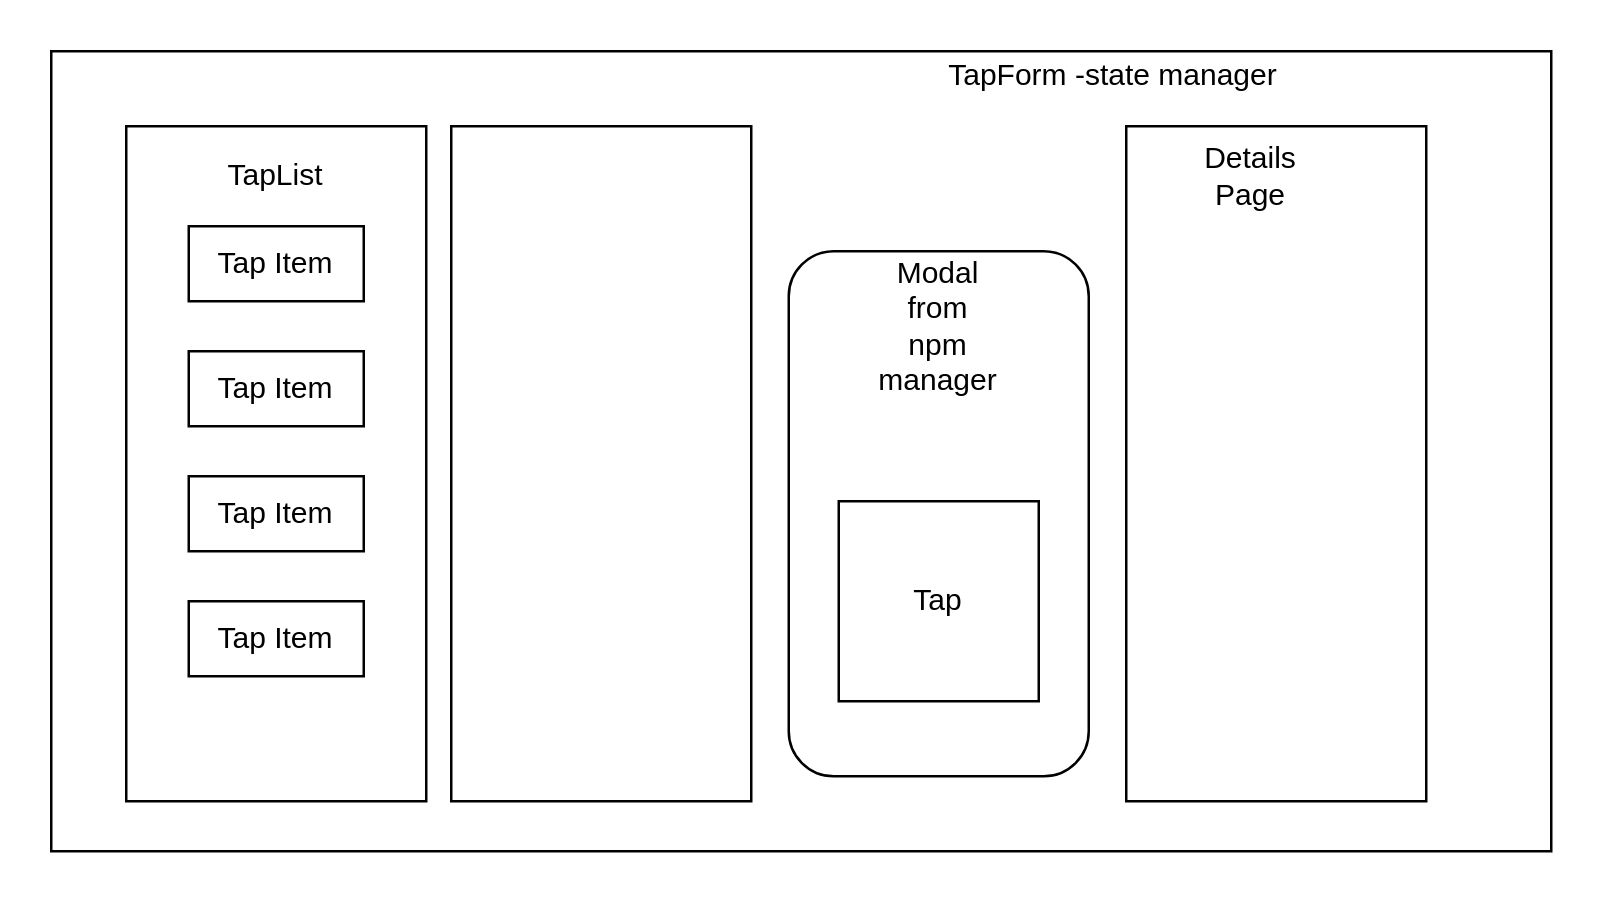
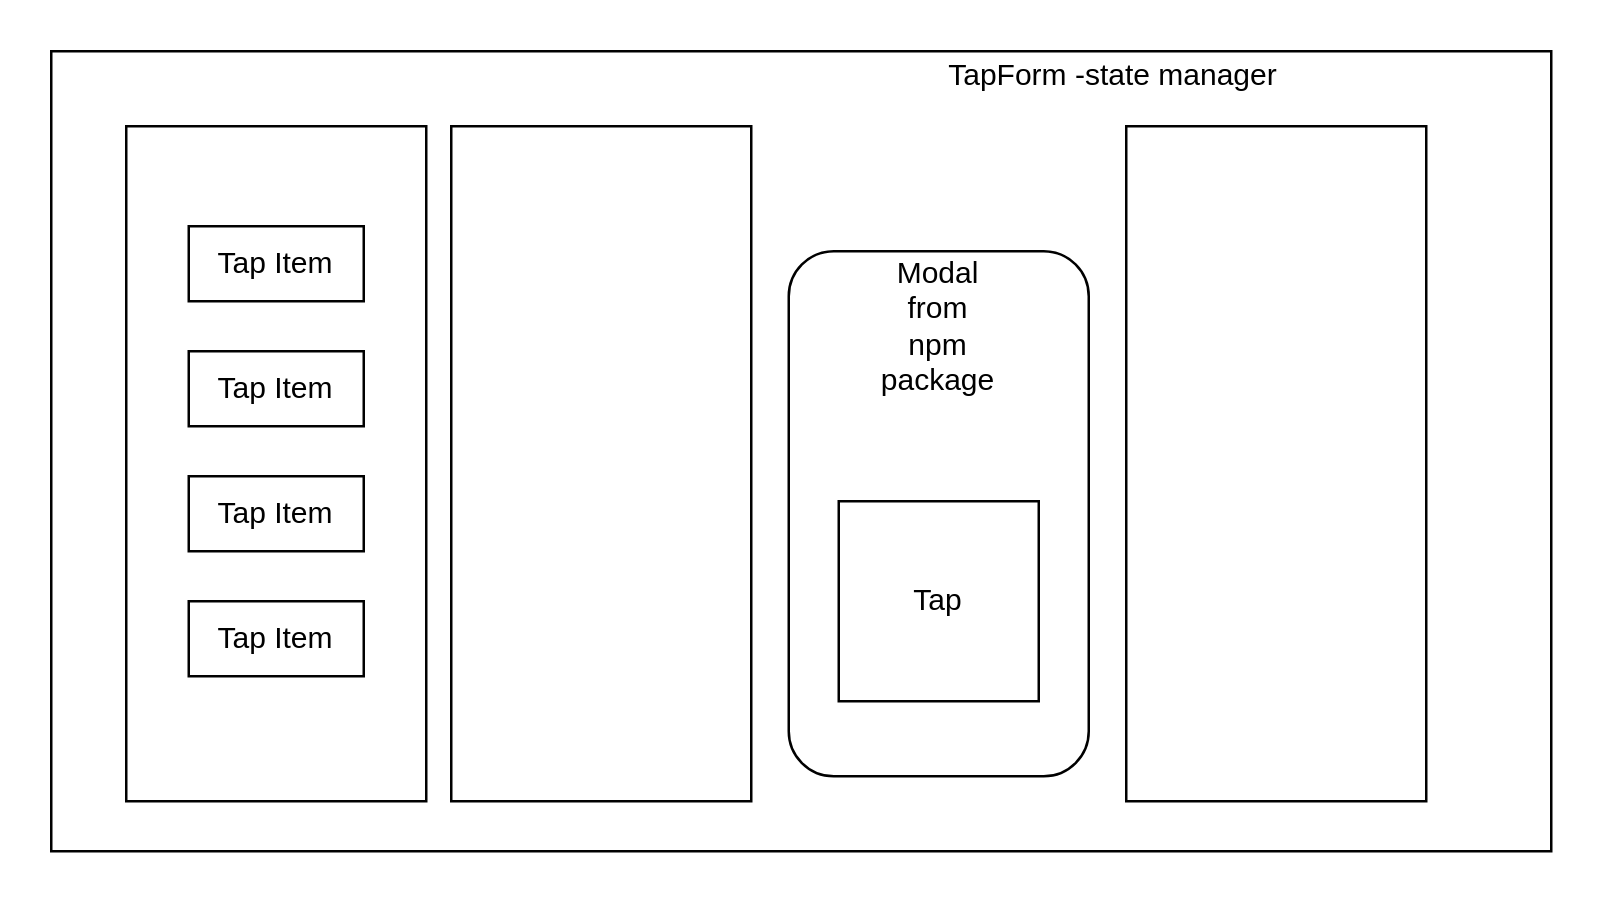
node "TapList": removed
node "Details Page": removed
node "Modal from npm manager": label "Modal from npm manager" -> "Modal from npm package"
